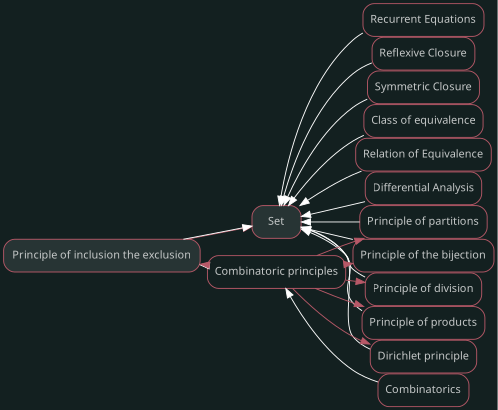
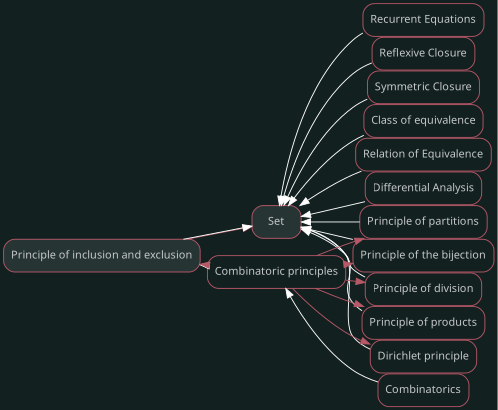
node "Principle of inclusion the exclusion": label "Principle of inclusion the exclusion" -> "Principle of inclusion and exclusion"
